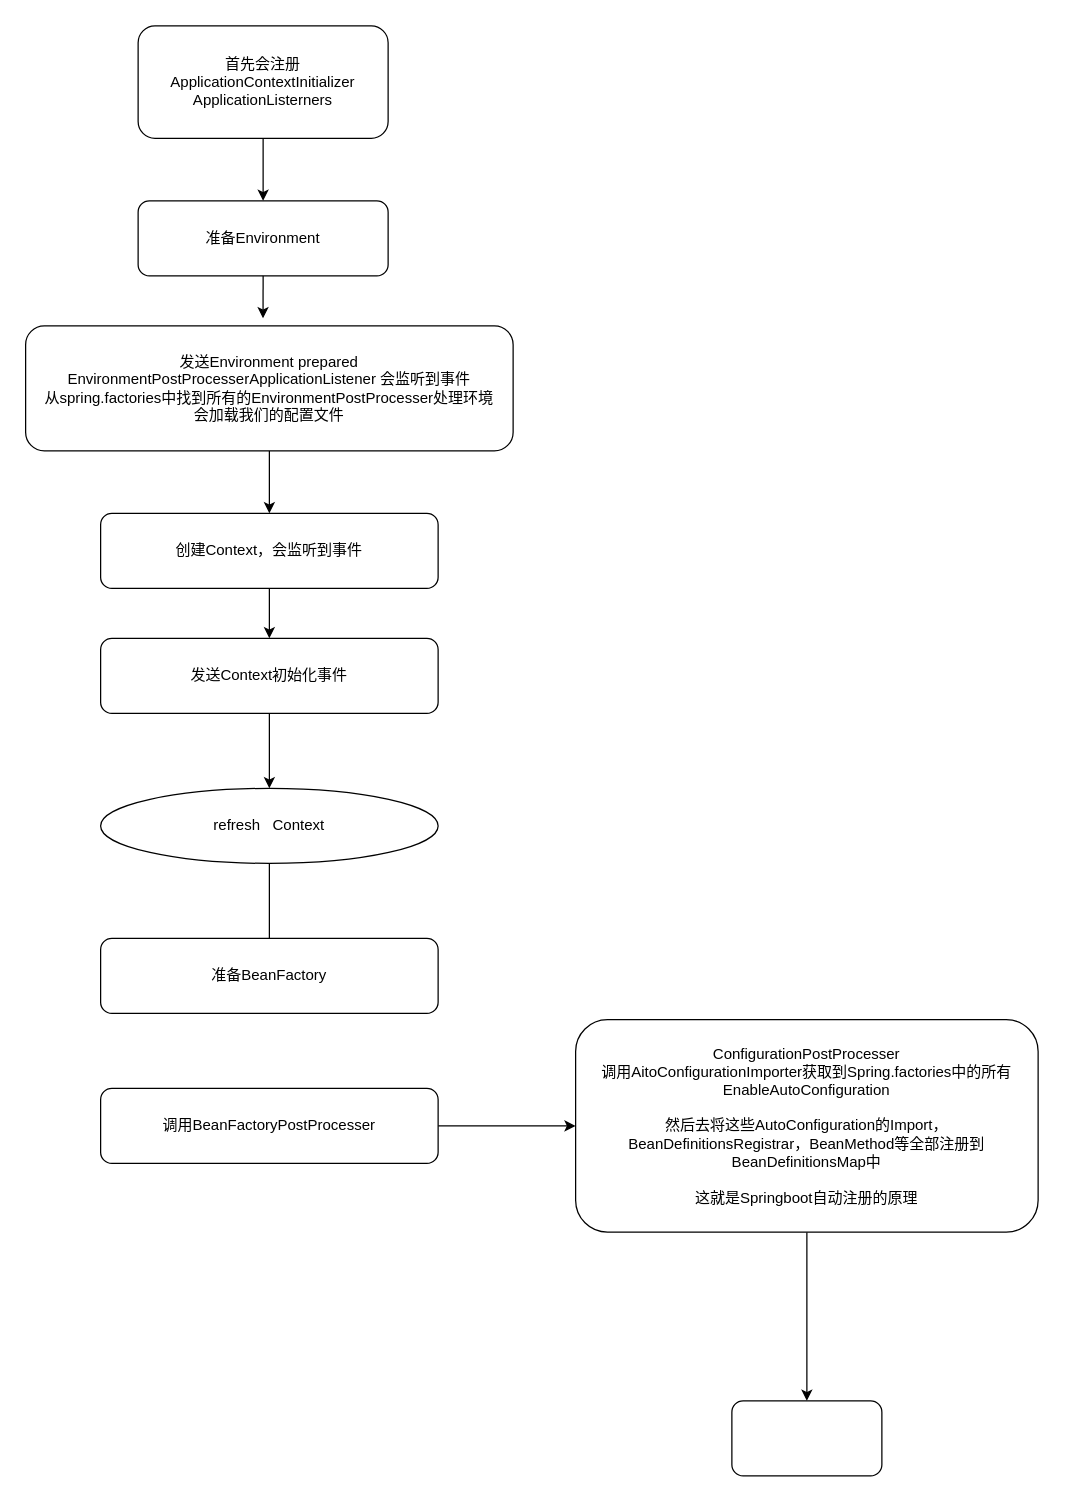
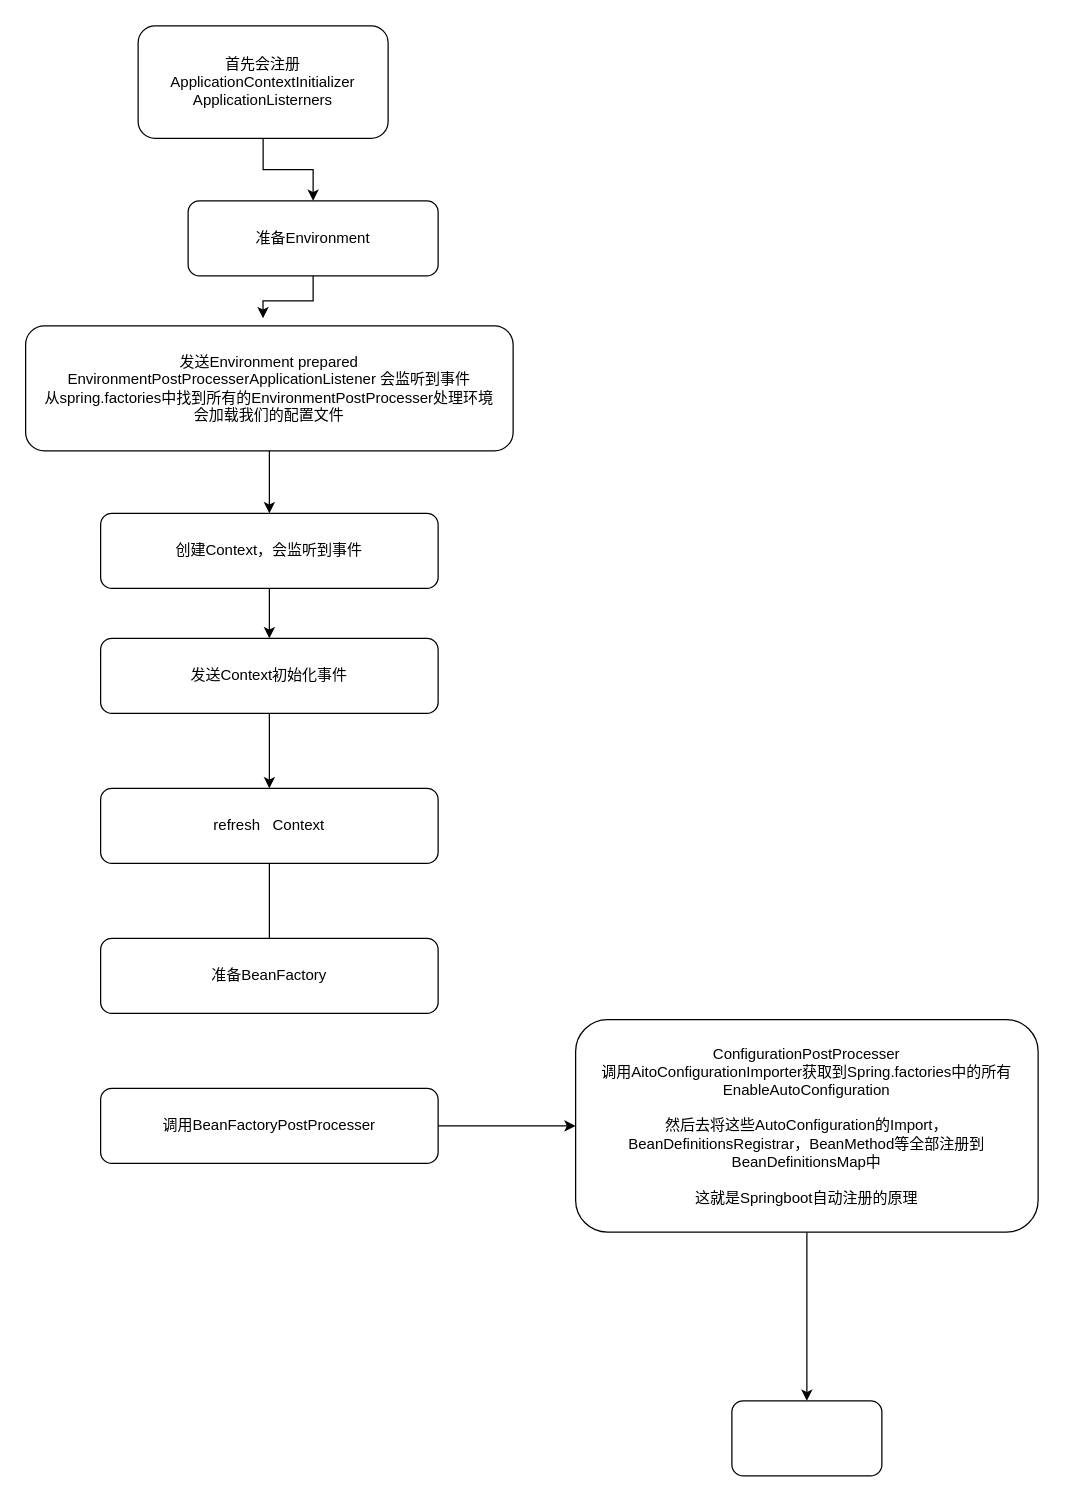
node "准备Environment": moved (263, 238) -> (313, 238)
node "refresh Context": shape ellipse -> rounded rectangle
